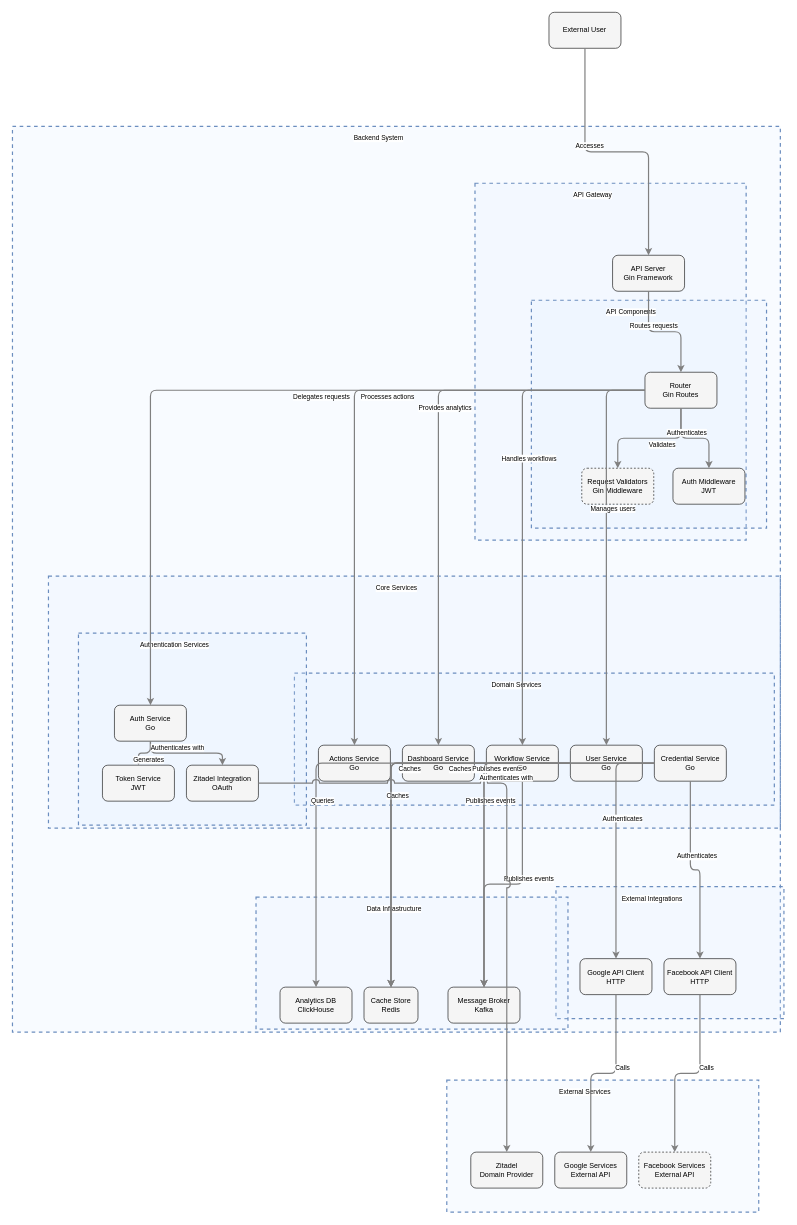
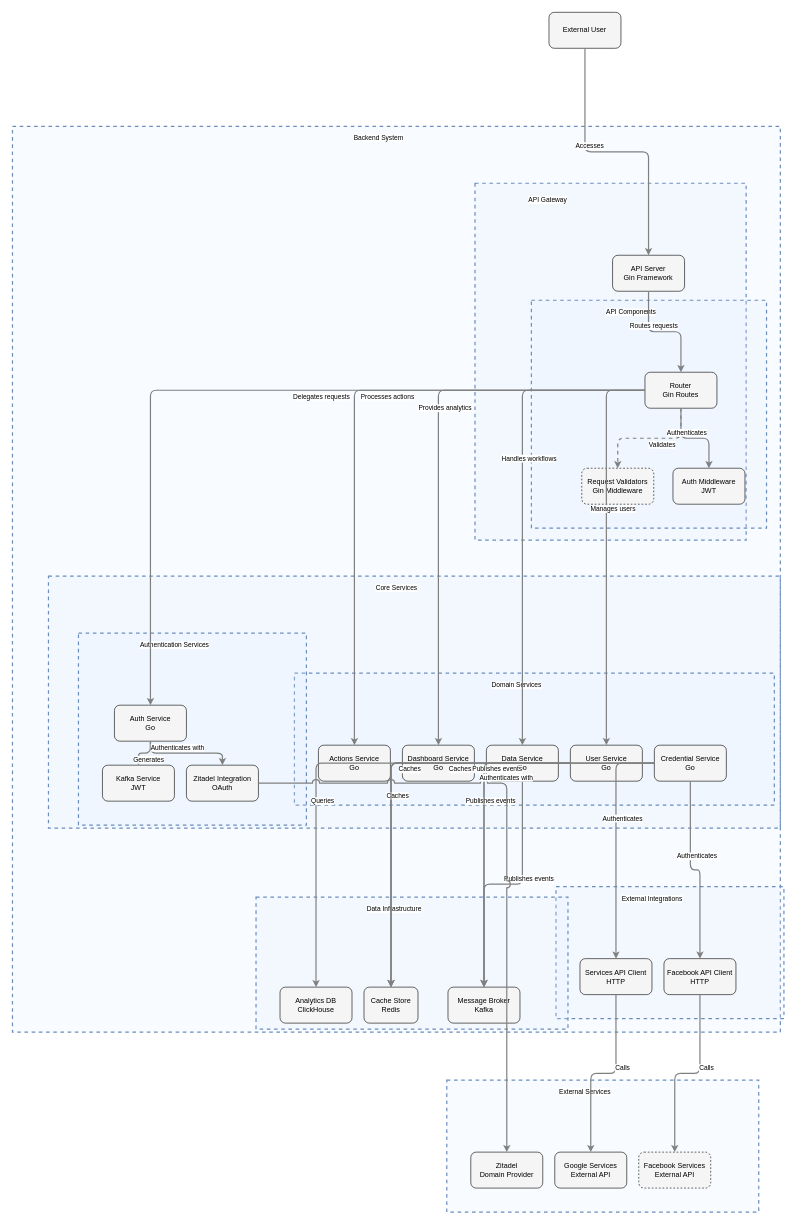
node "API Gateway": size 226x14 -> 135x24
edge "Router Gin Routes" -> "Request Validators Gin Middleware": style solid -> dashed
node "Workflow Service Go": label "Workflow Service Go" -> "Data Service Go"
node "Token Service JWT": label "Token Service JWT" -> "Kafka Service JWT"
node "Google API Client HTTP": label "Google API Client HTTP" -> "Services API Client HTTP"
